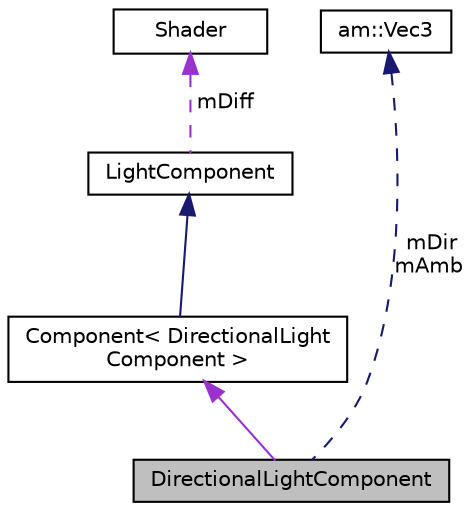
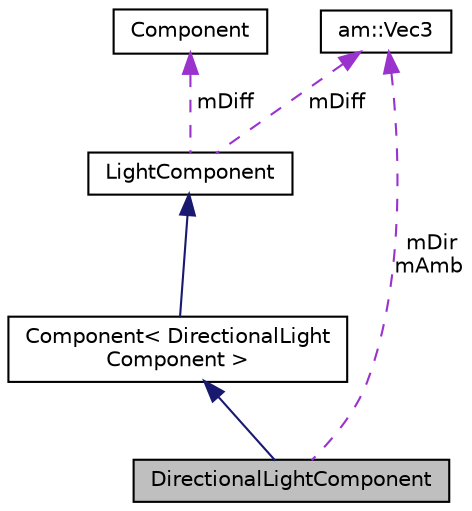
node "Shader": label "Shader" -> "Component"
edge "LightComponent" -> "am::Vec3": added, label "mDiff"
edge "DirectionalLightComponent" -> "am::Vec3": color midnightblue -> darkorchid3
edge "DirectionalLightComponent" -> "Component< DirectionalLight Component >": color darkorchid3 -> midnightblue
